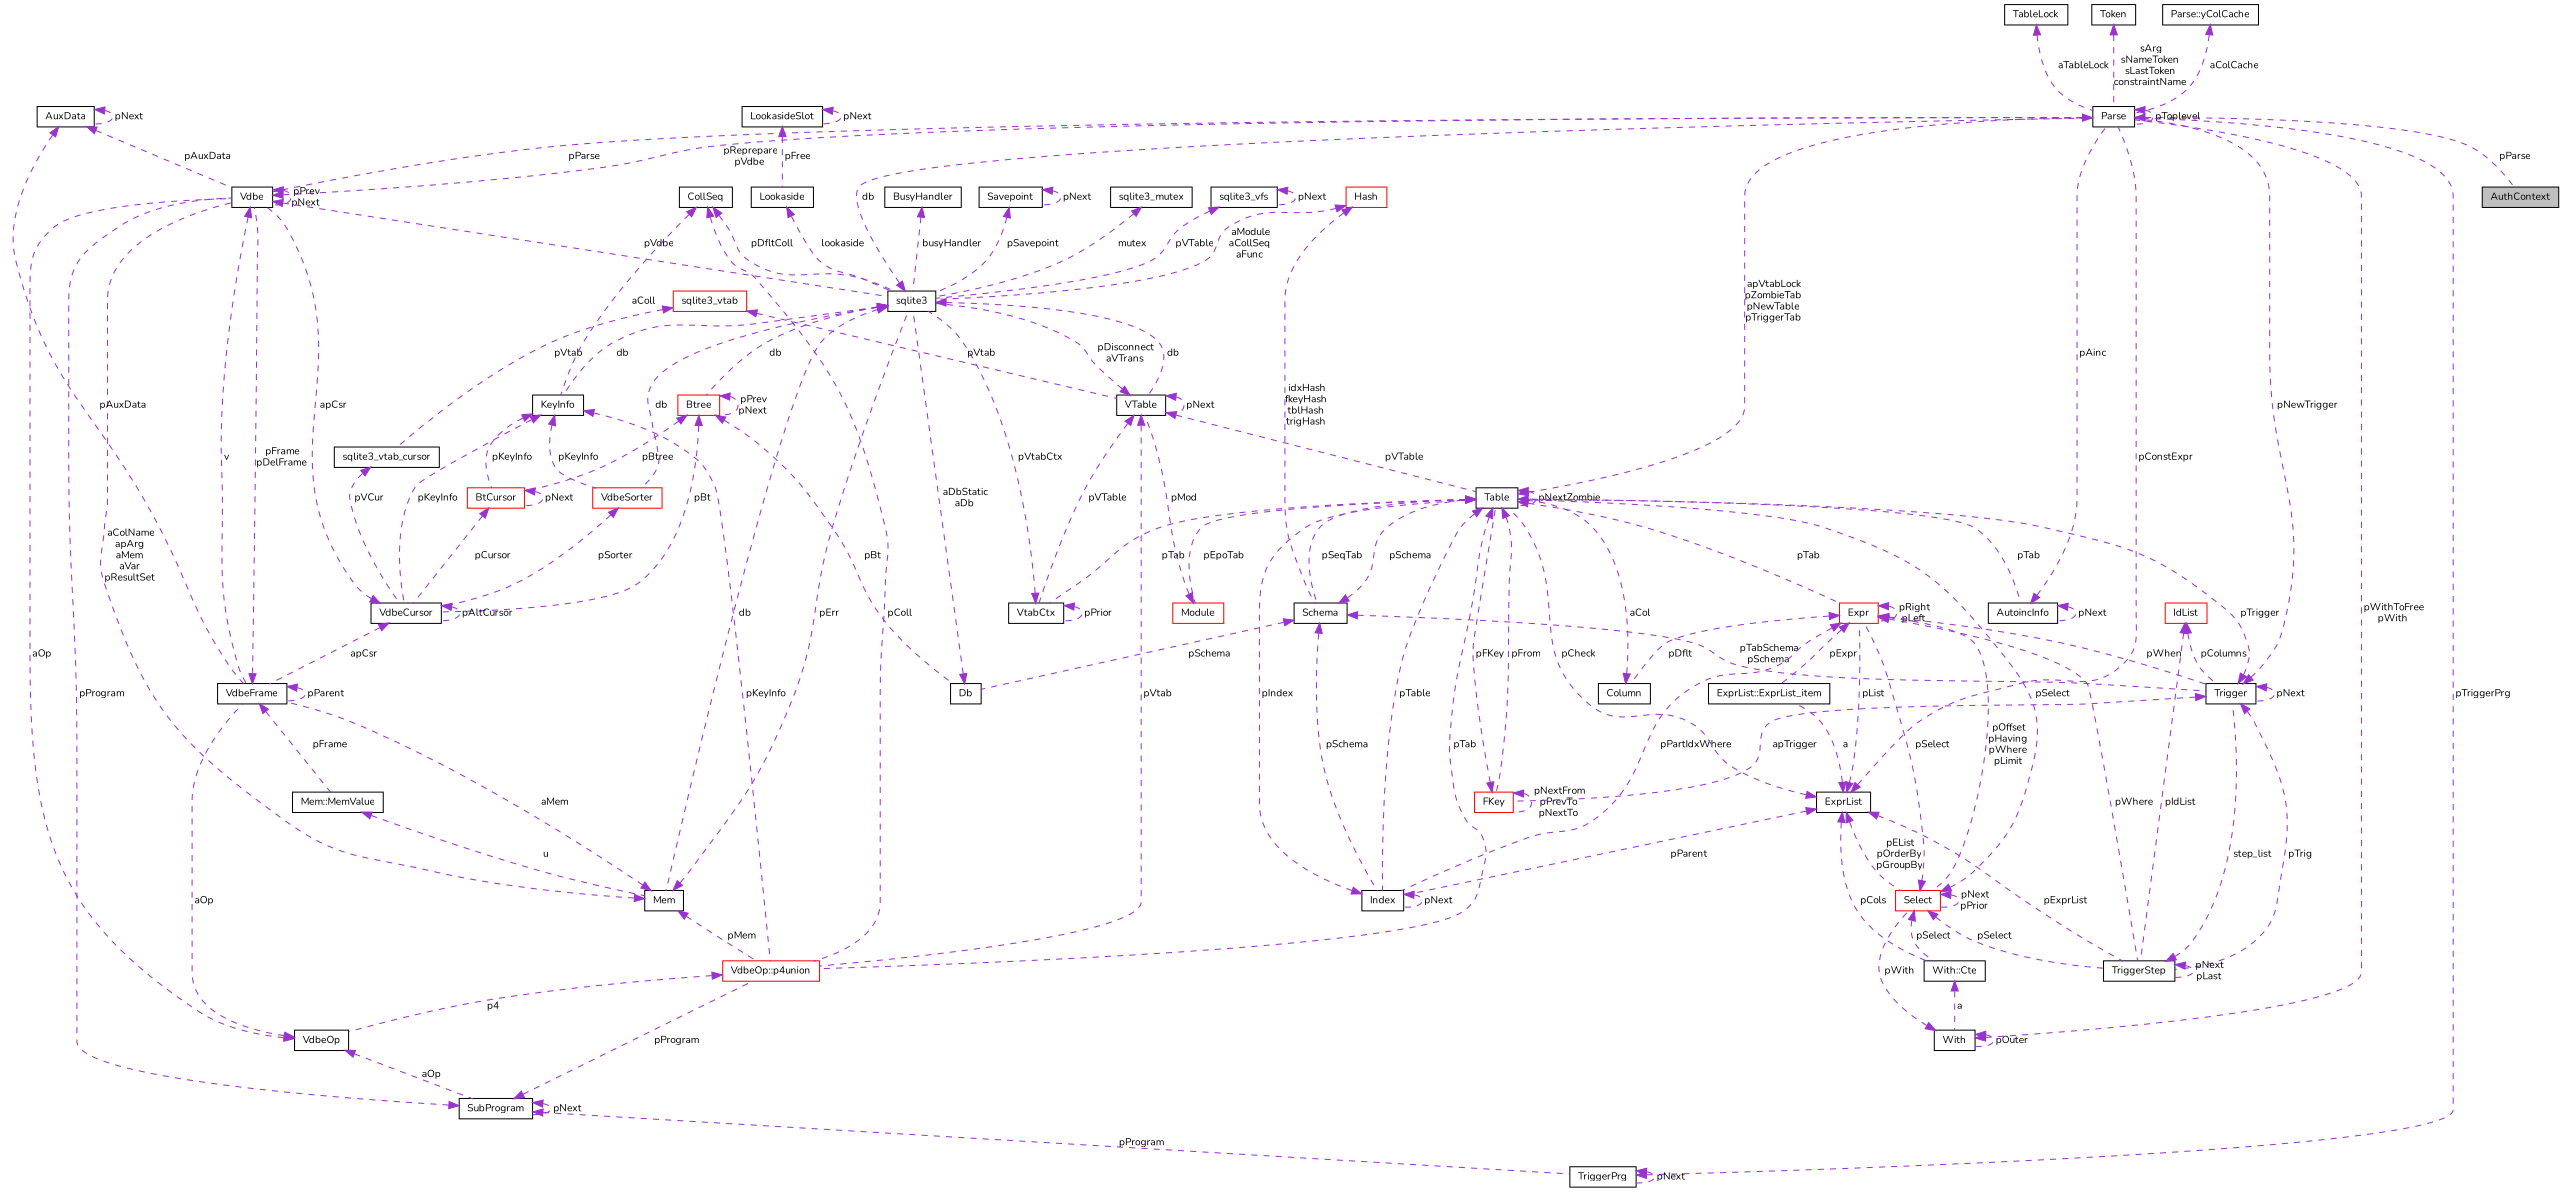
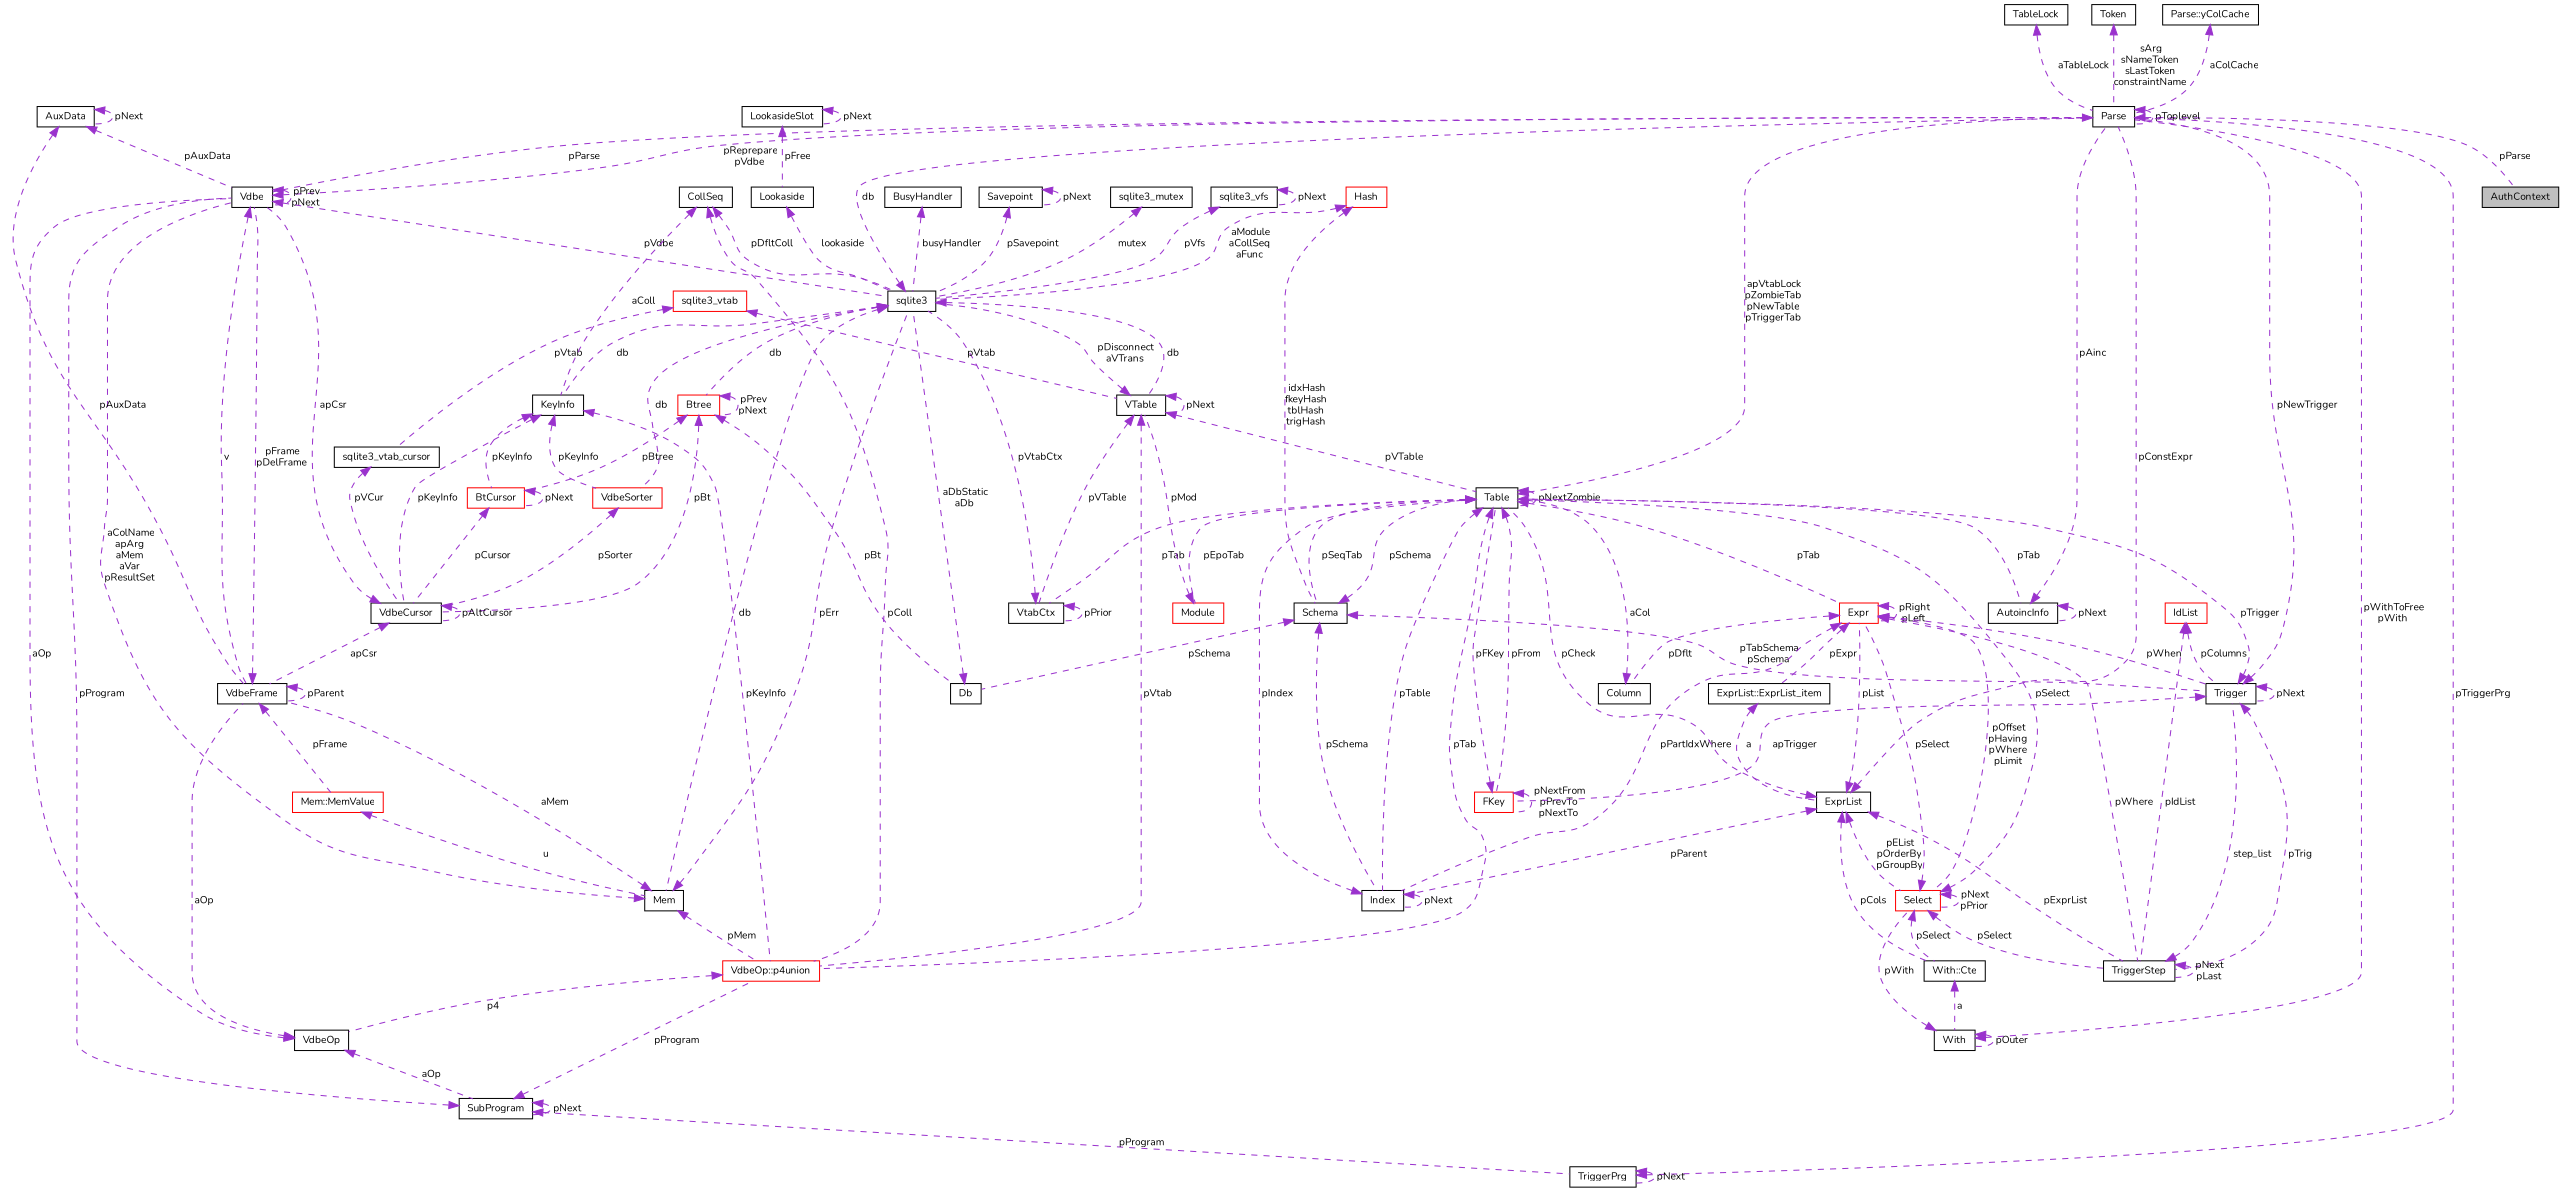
edge "sqlite3" -> "sqlite3_vfs": label " pVTable" -> " pVfs"
edge "ExprList::ExprList_item" -> "ExprList": reversed
node "Mem::MemValue": color black -> red
